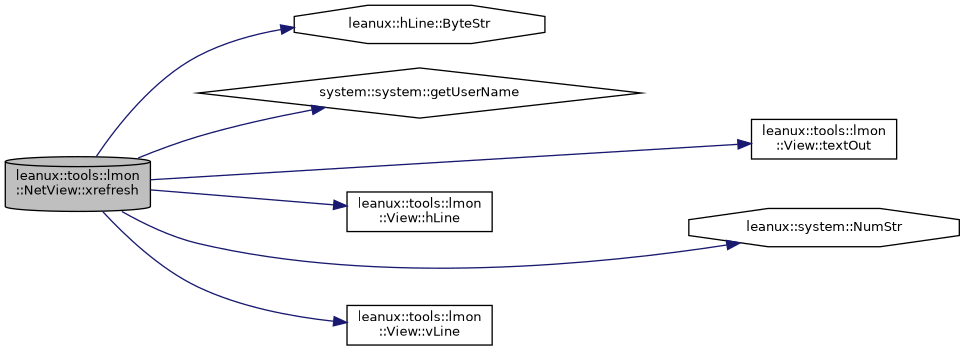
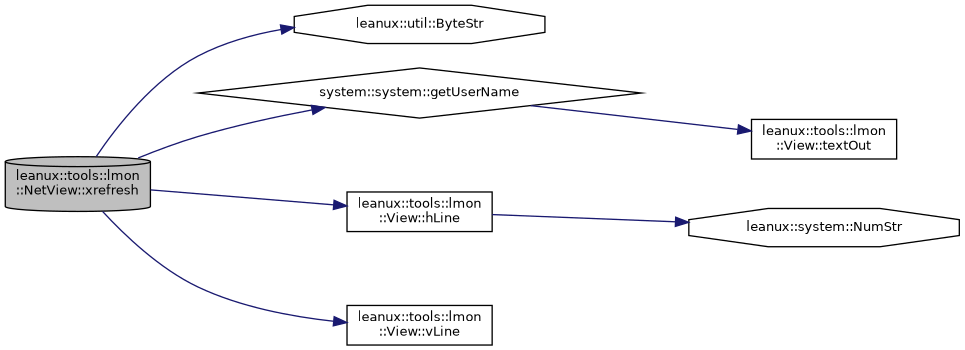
node "leanux::hLine::ByteStr": label "leanux::hLine::ByteStr" -> "leanux::util::ByteStr"
edge "leanux::tools::lmon ::NetView::xrefresh" -> "leanux::tools::lmon ::View::textOut": now "system::system::getUserName" -> "leanux::tools::lmon ::View::textOut"
edge "leanux::tools::lmon ::NetView::xrefresh" -> "leanux::system::NumStr": now "leanux::tools::lmon ::View::hLine" -> "leanux::system::NumStr"
